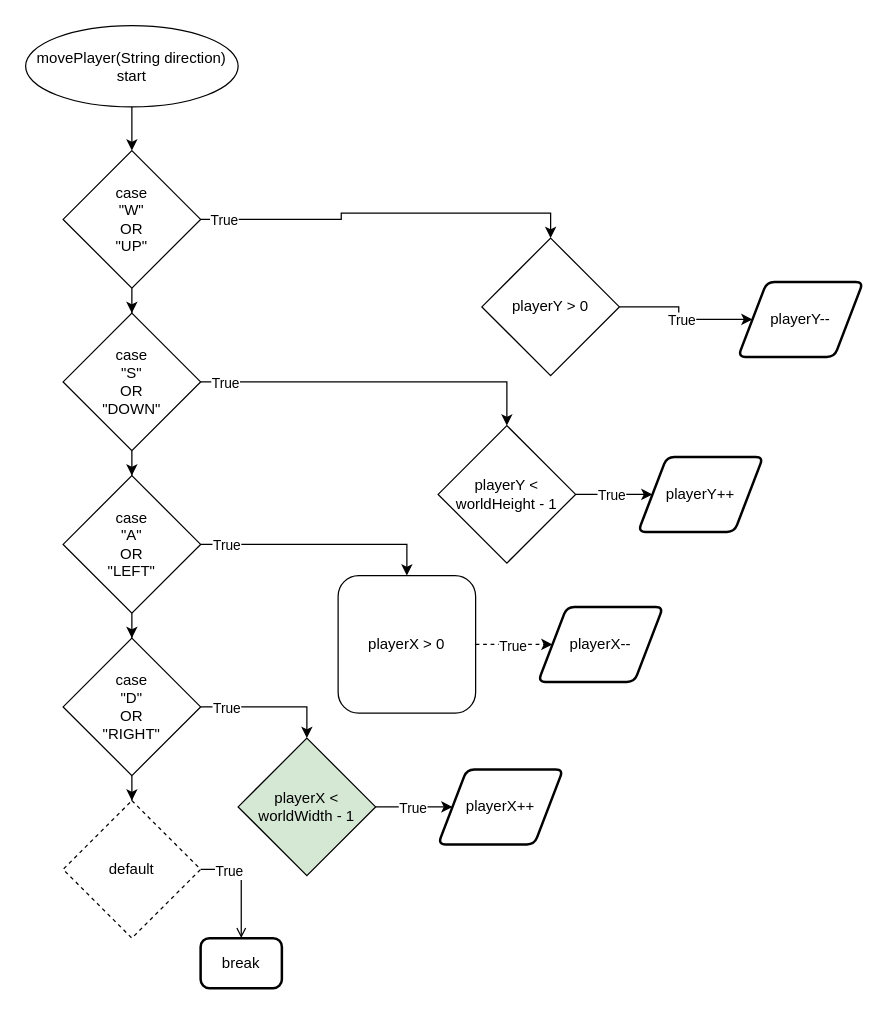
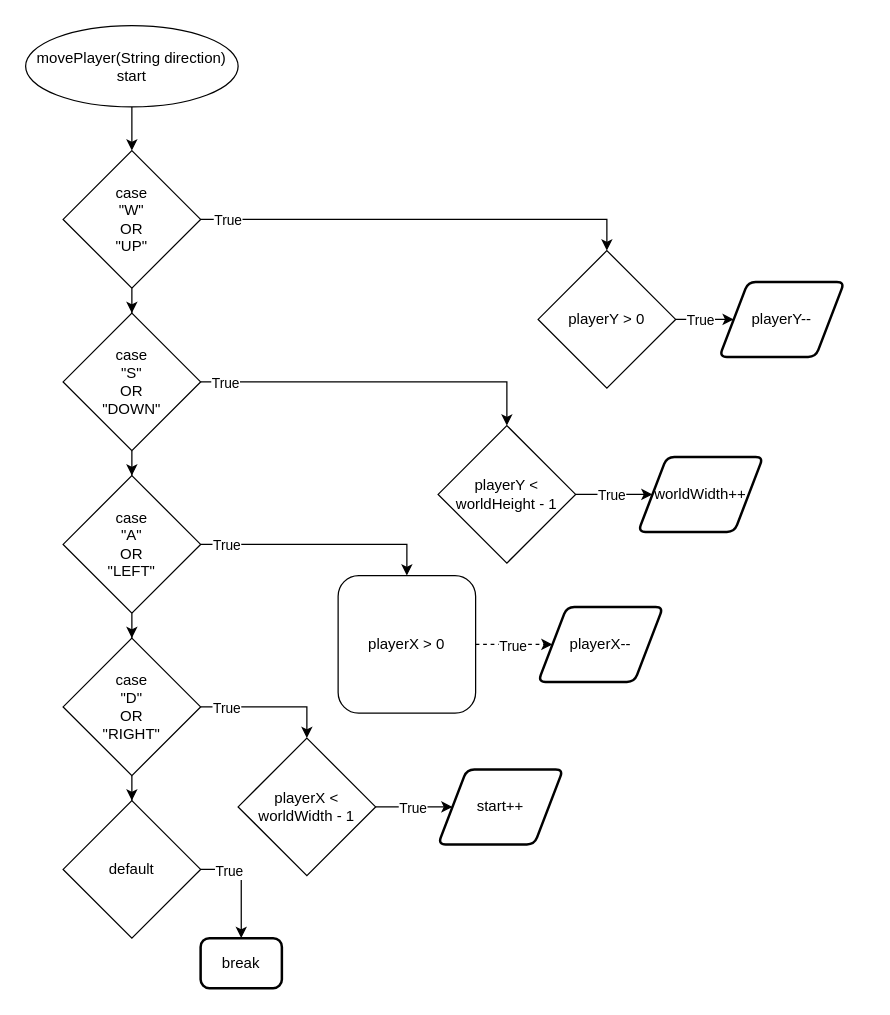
node "playerY > 0": moved (551, 307) -> (607, 319)
node "playerY--": moved (801, 319) -> (782, 319)
node "playerY++": label "playerY++" -> "worldWidth++"
node "playerX < worldWidth - 1": fillcolor #d5e8d4 -> #ffffff
node "playerX++": label "playerX++" -> "start++"
node "default": style dashed -> solid
edge "default" -> "break": arrowhead open -> classic
